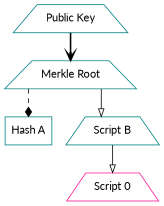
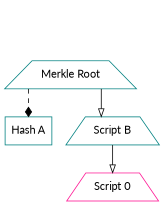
node "Public Key": removed
